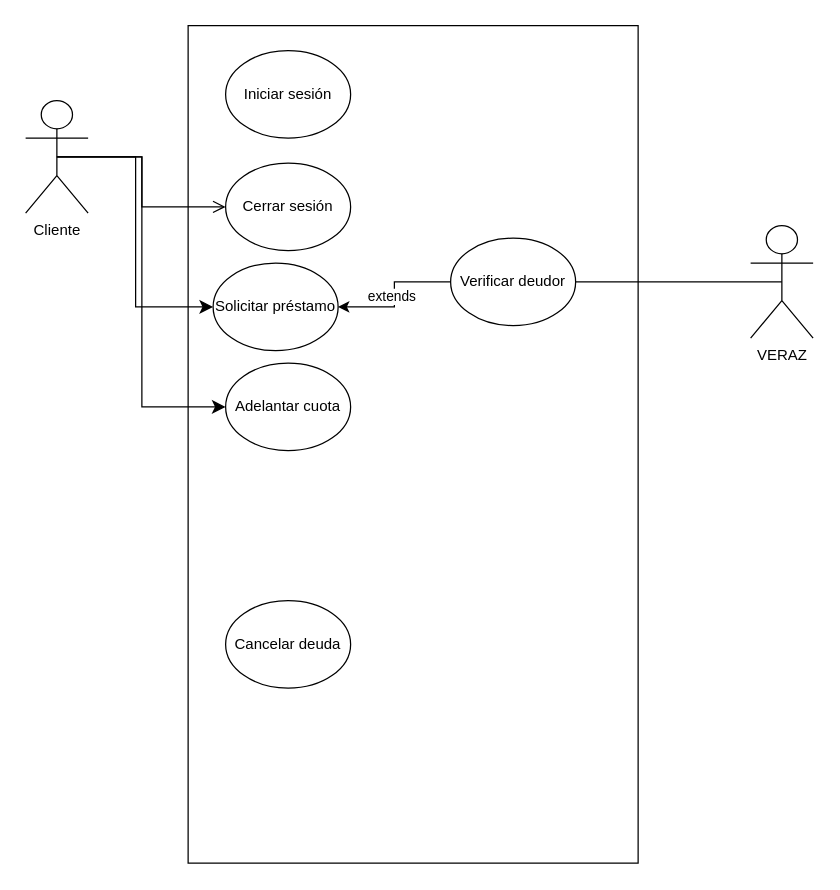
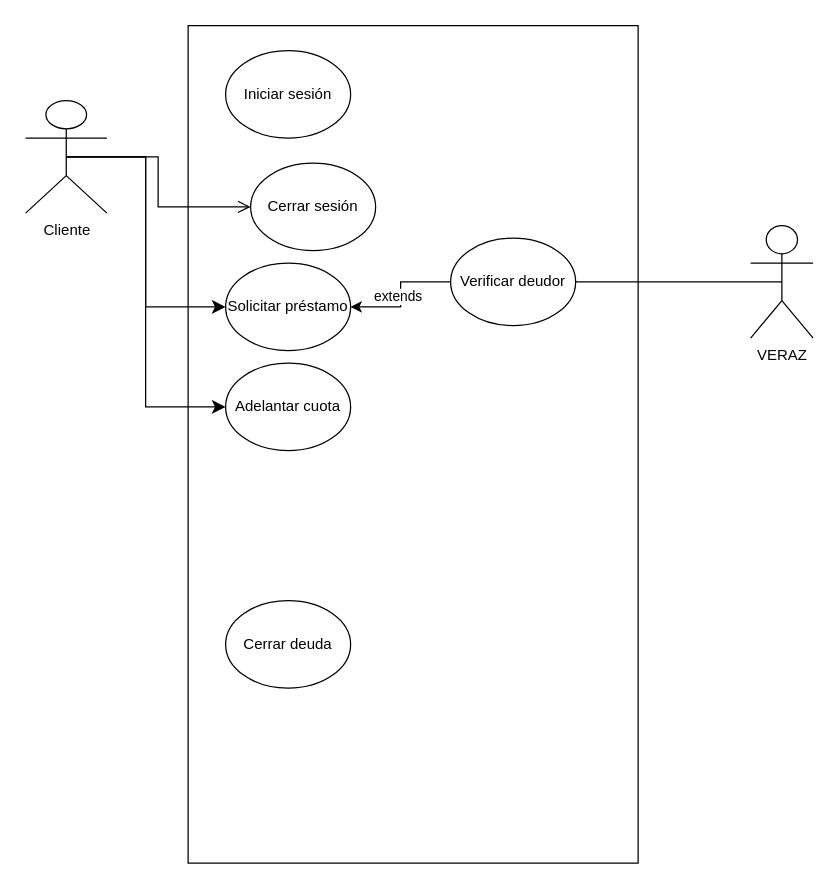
node "Cliente": size 63x113 -> 81x113
node "Cerrar sesión": moved (288, 207) -> (313, 207)
node "Solicitar préstamo": moved (276, 307) -> (288, 307)
node "Cancelar deuda": label "Cancelar deuda" -> "Cerrar deuda"
